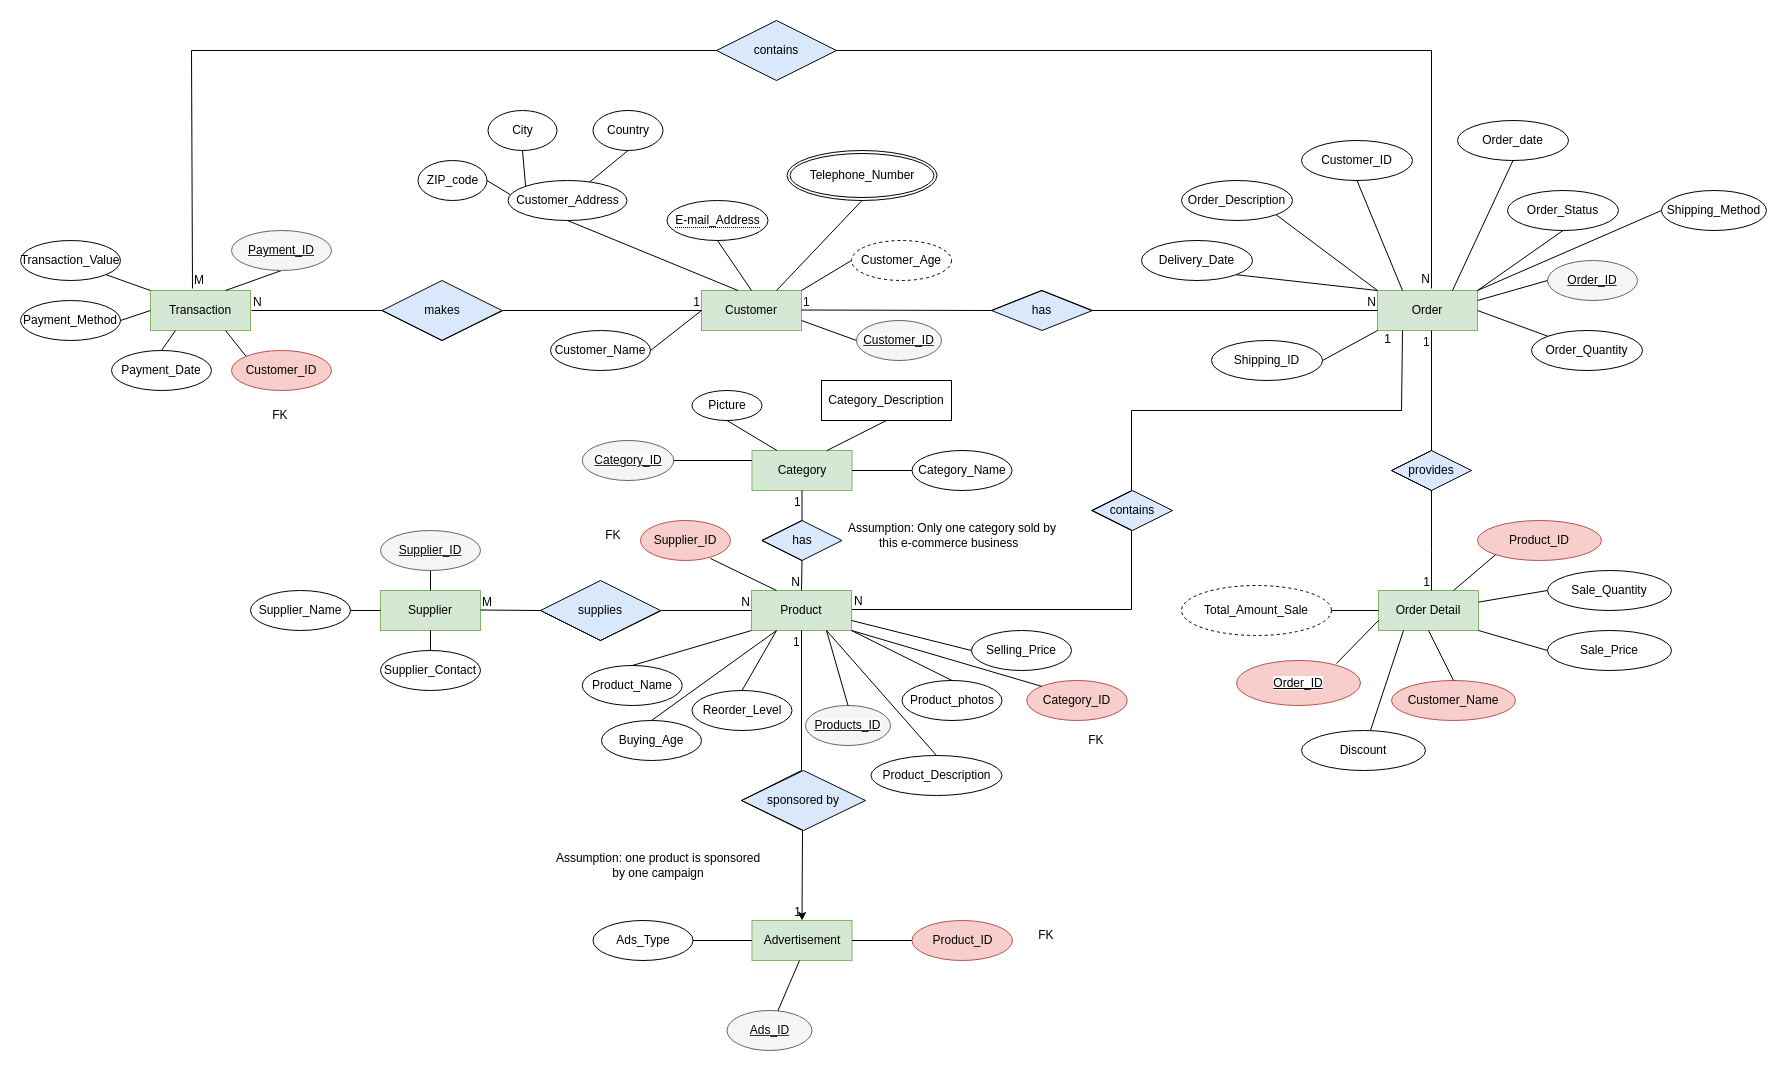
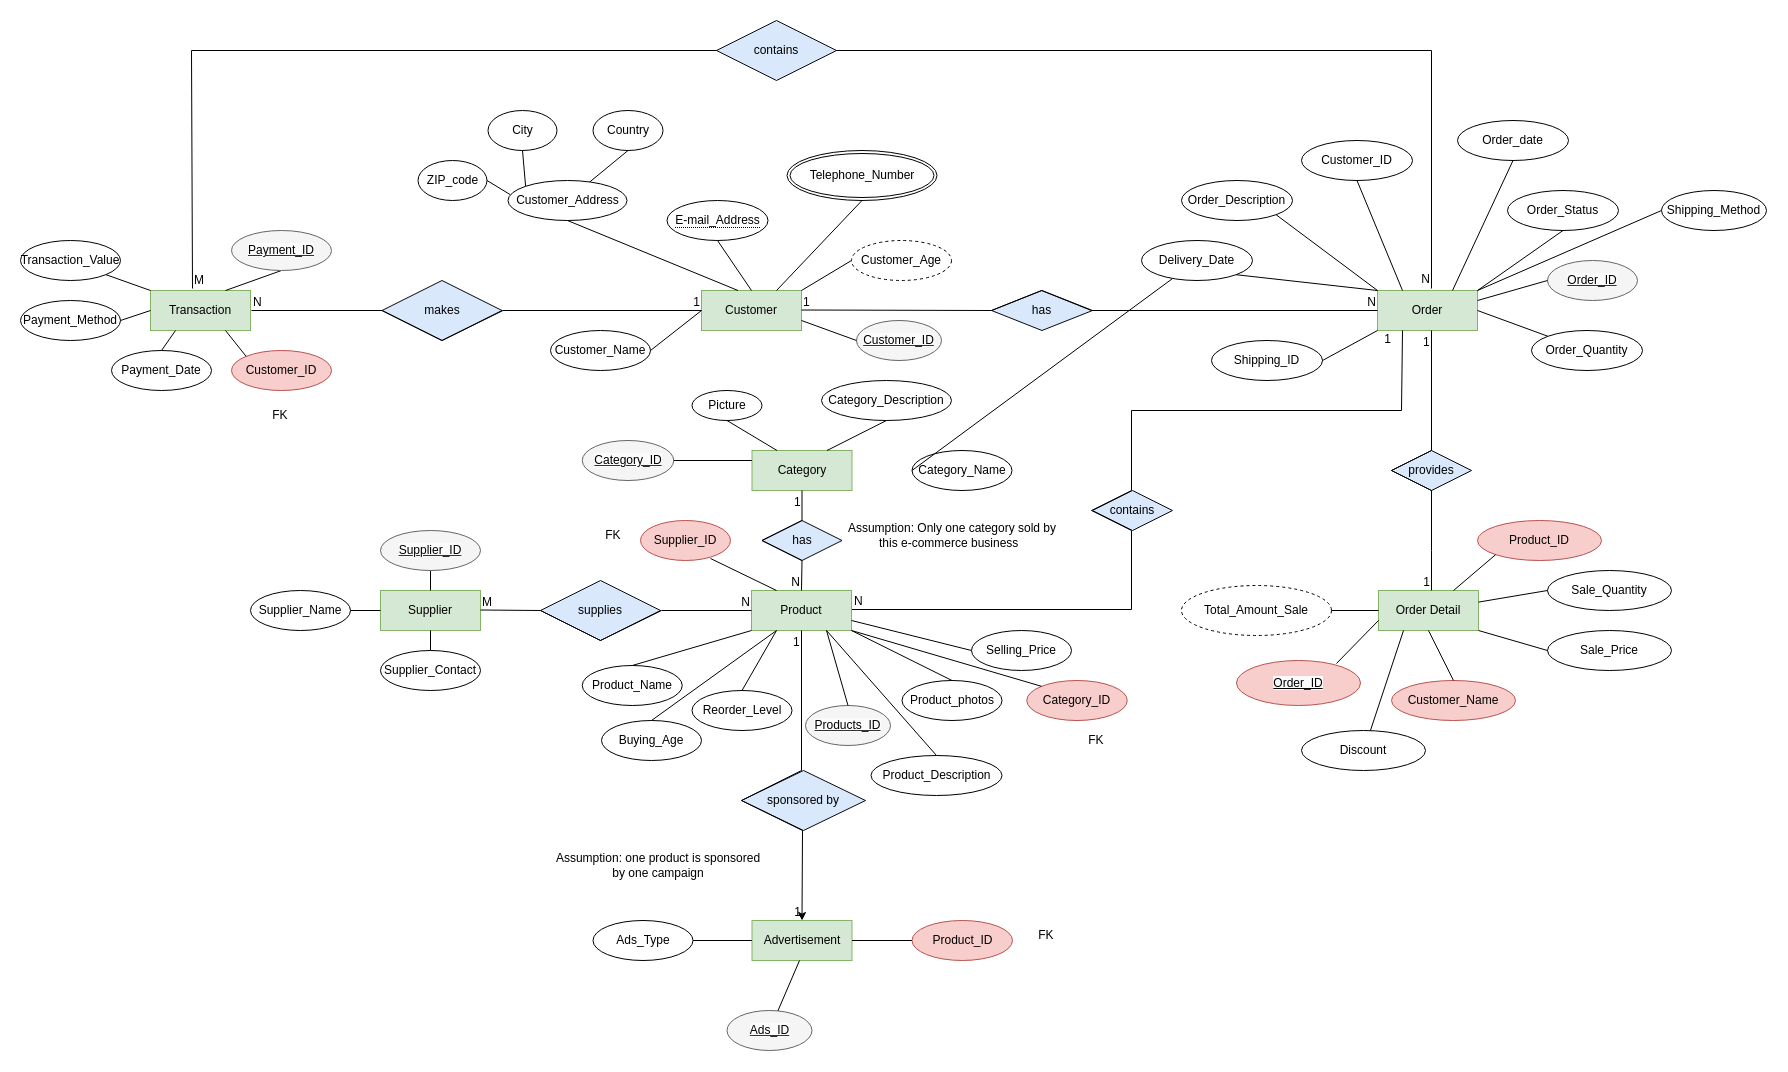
node "Category_Description": shape rectangle -> ellipse
edge "Category" -- "Category_Name": now "Delivery_Date" -- "Category_Name"
